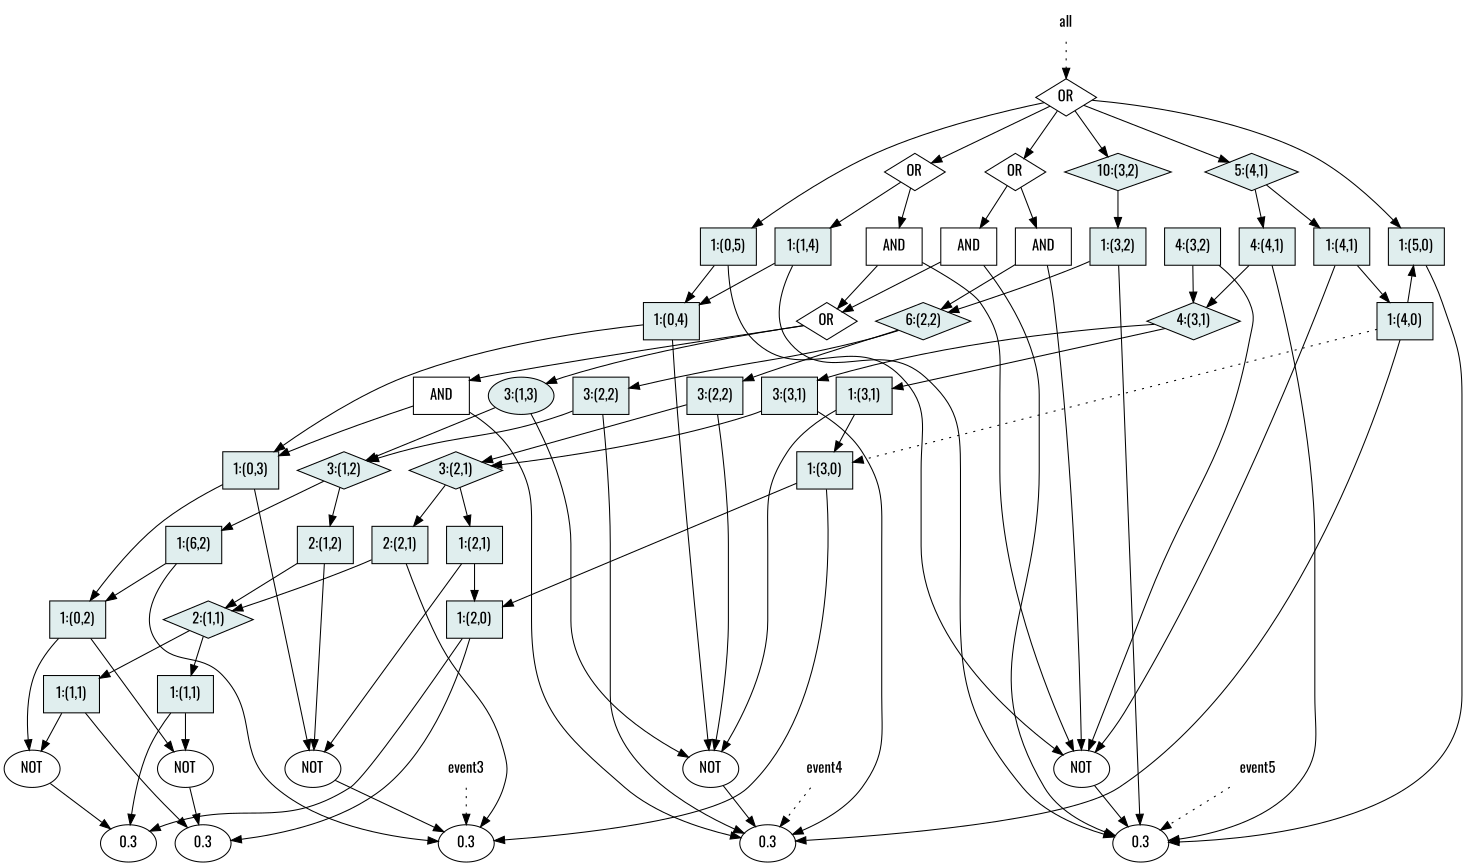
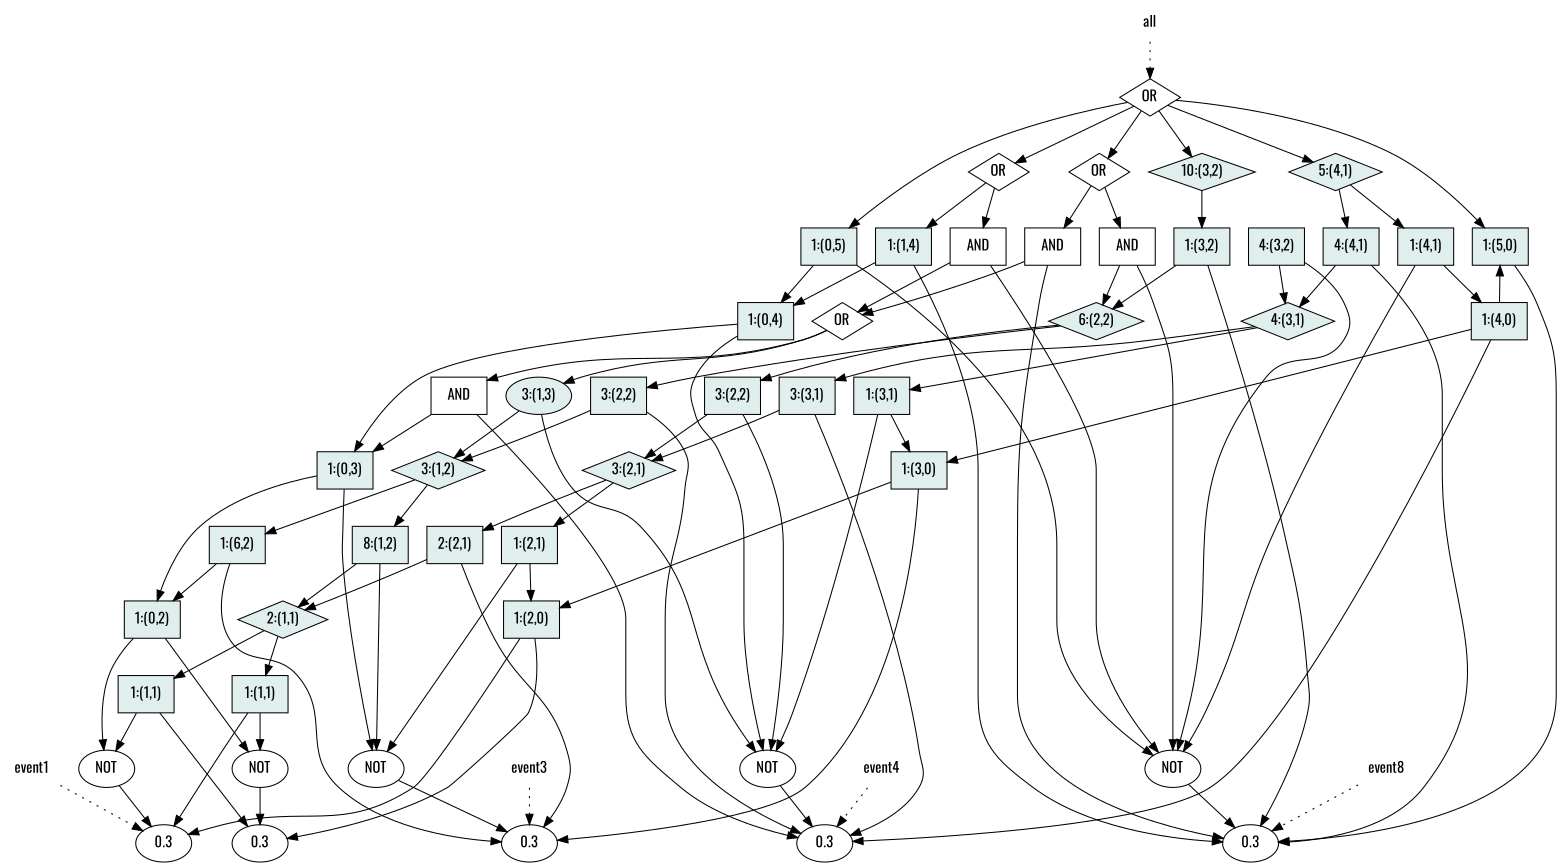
edge "1:(4,0)" -> "1:(3,0)": style dotted -> solid
node "2:(1,2)": label "2:(1,2)" -> "8:(1,2)"
node "event1": added
node "event5": label "event5" -> "event8"
